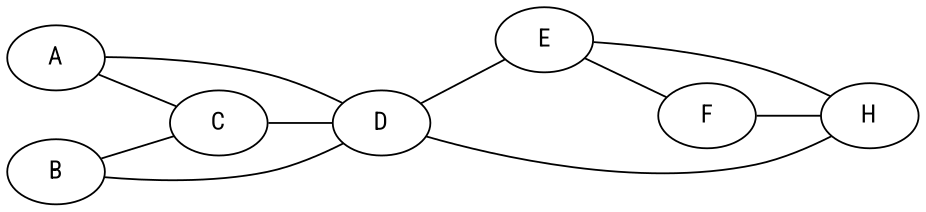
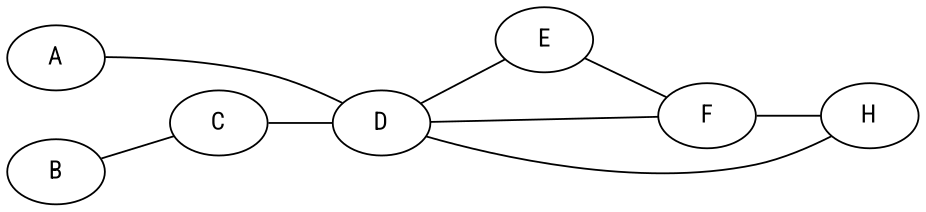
edge "E" -- "H": removed
edge "A" -- "C": removed
edge "D" -- "B": now "D" -- "F"
